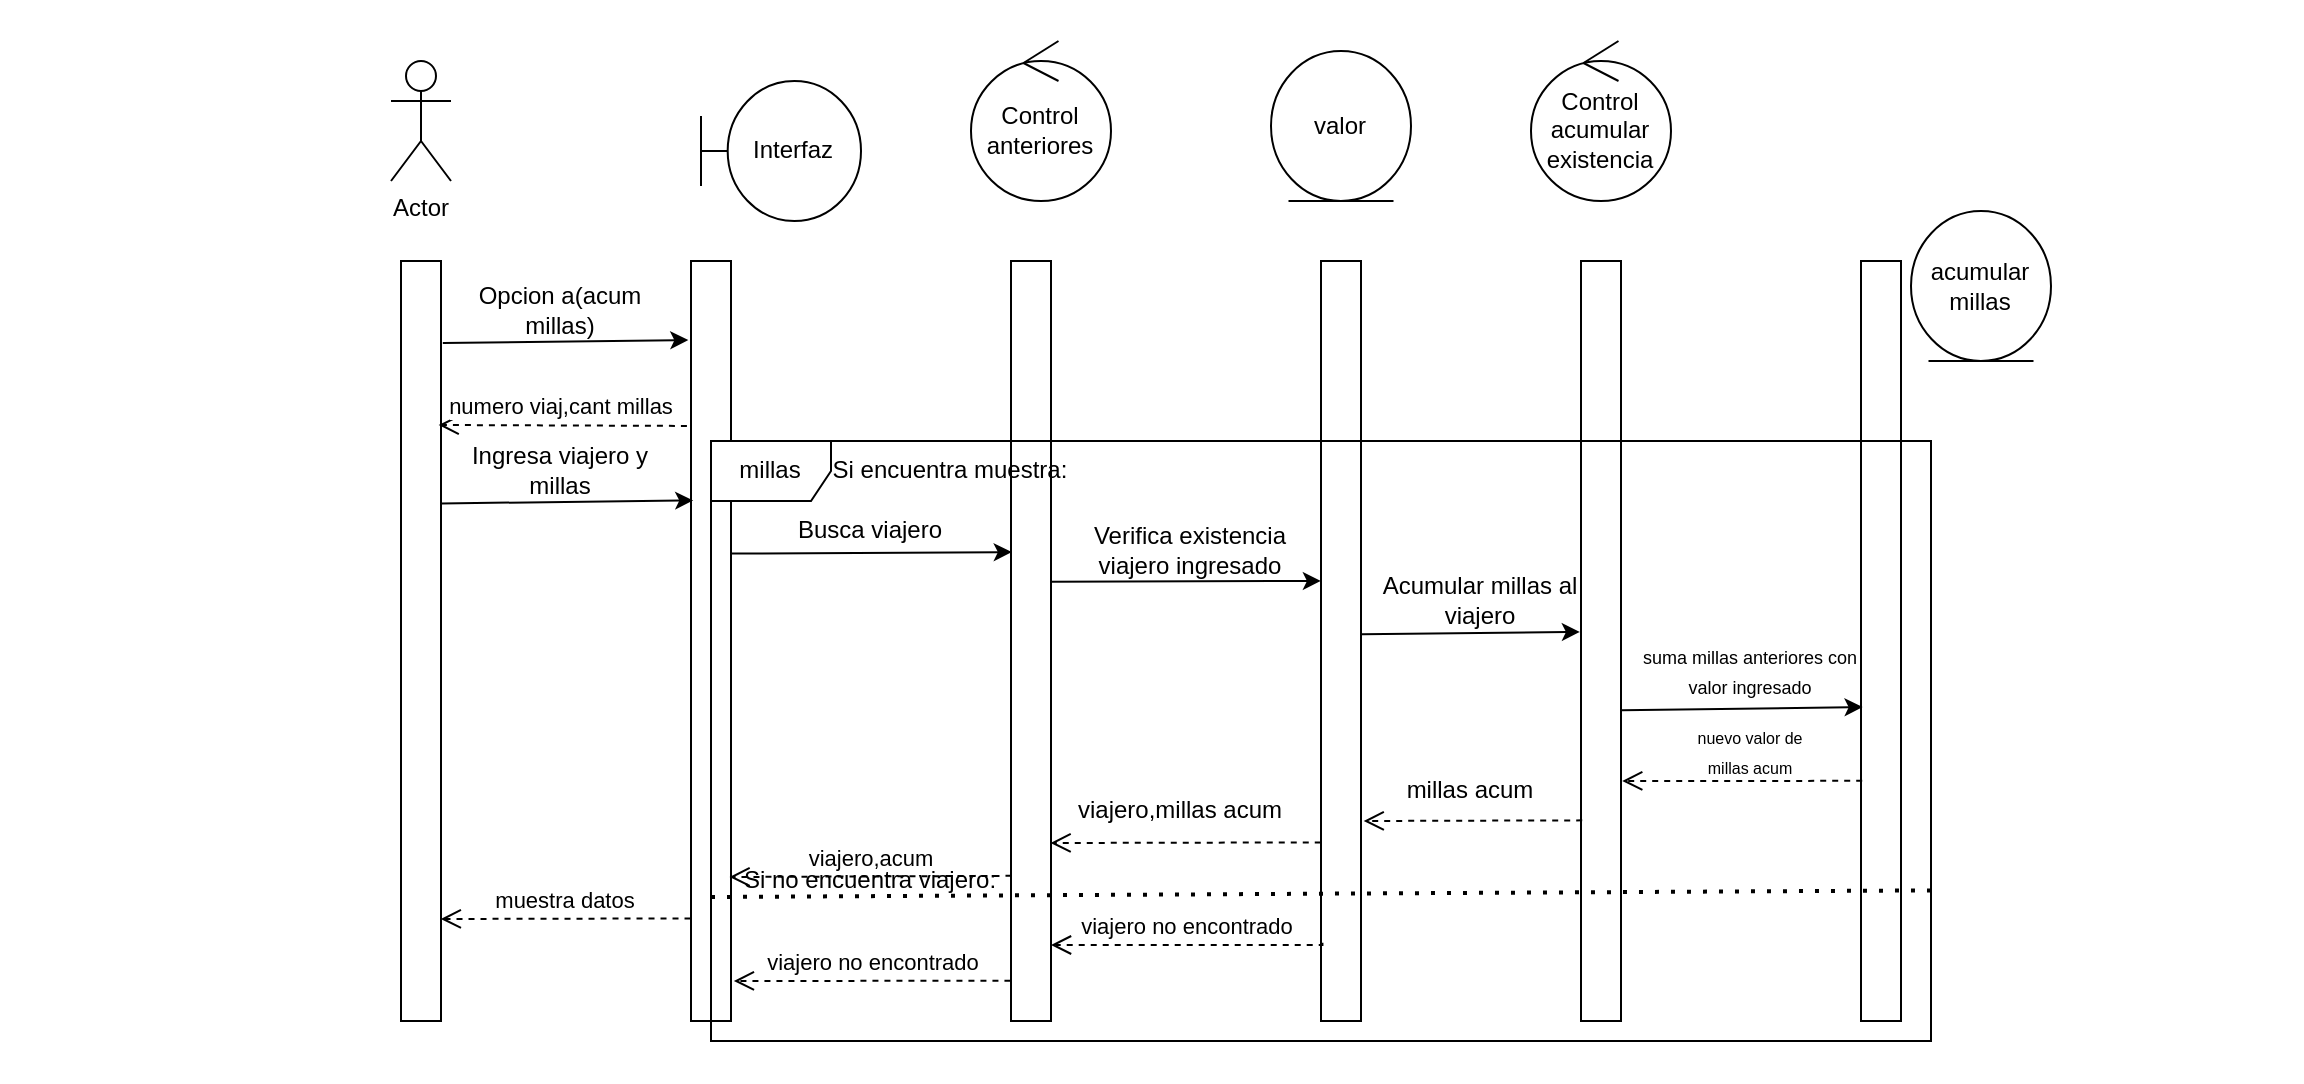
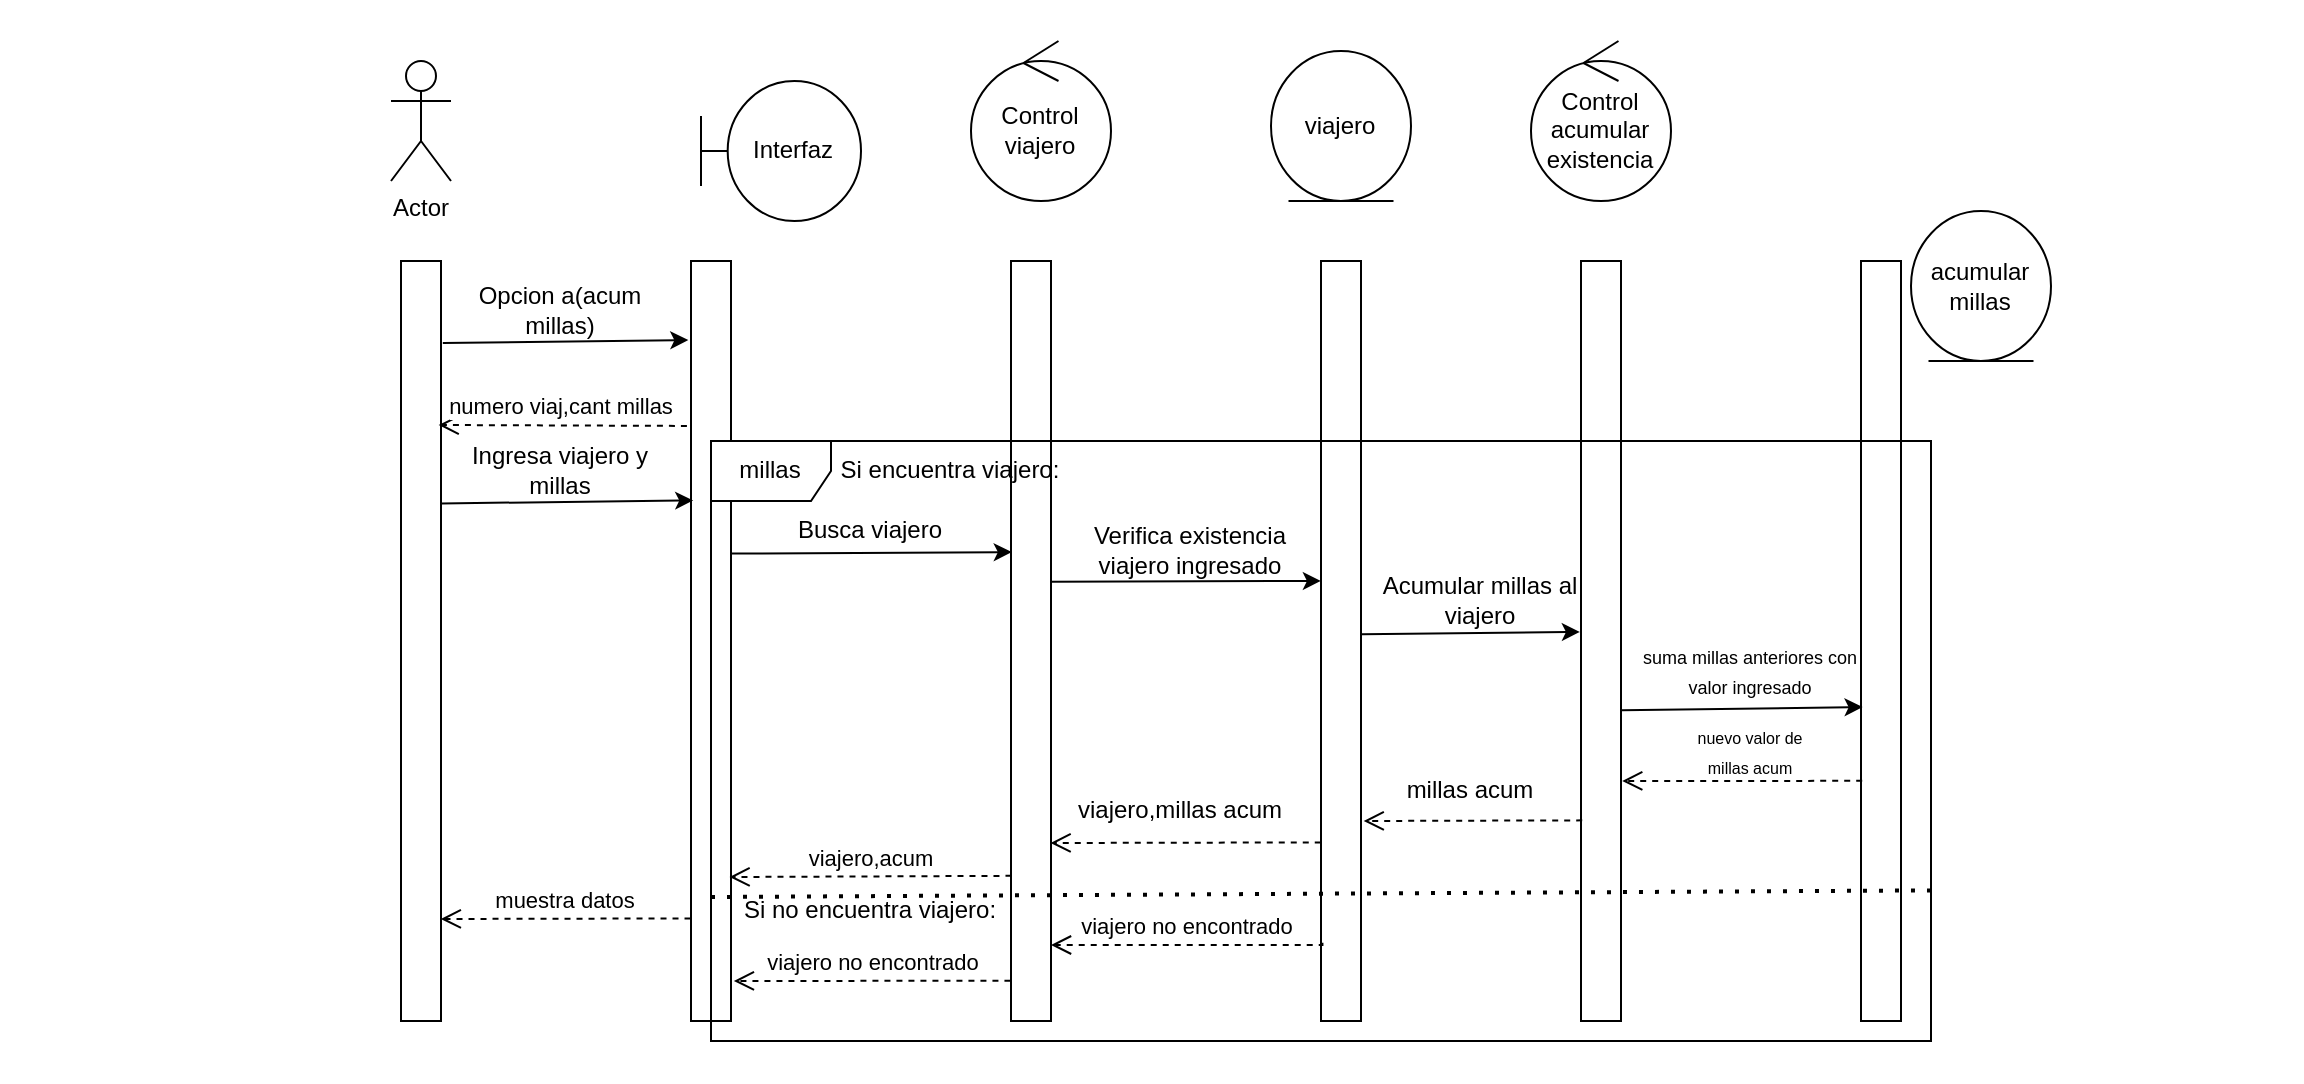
node "valor": label "valor" -> "viajero"
node "Control anteriores": label "Control anteriores" -> "Control viajero"
node "Si encuentra muestra:": label "Si encuentra muestra:" -> "Si encuentra viajero:"
node "Si no encuentra viajero:": moved (871, 881) -> (871, 911)
